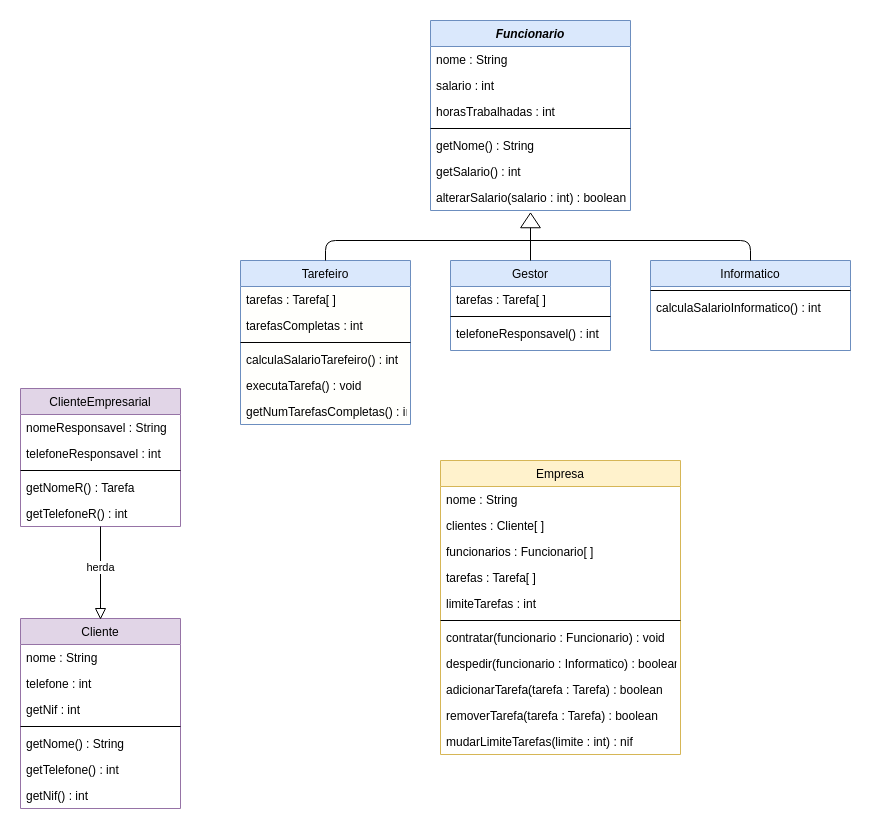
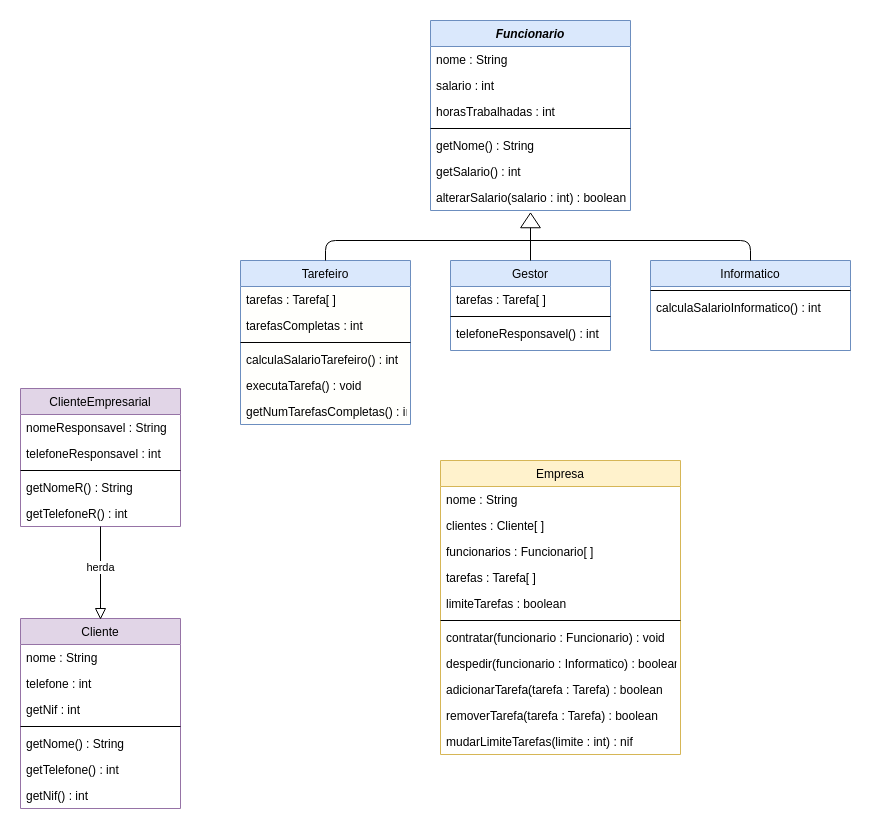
node "getNomeR() : Tarefa": label "getNomeR() : Tarefa" -> "getNomeR() : String"
node "limiteTarefas : int": label "limiteTarefas : int" -> "limiteTarefas : boolean"
